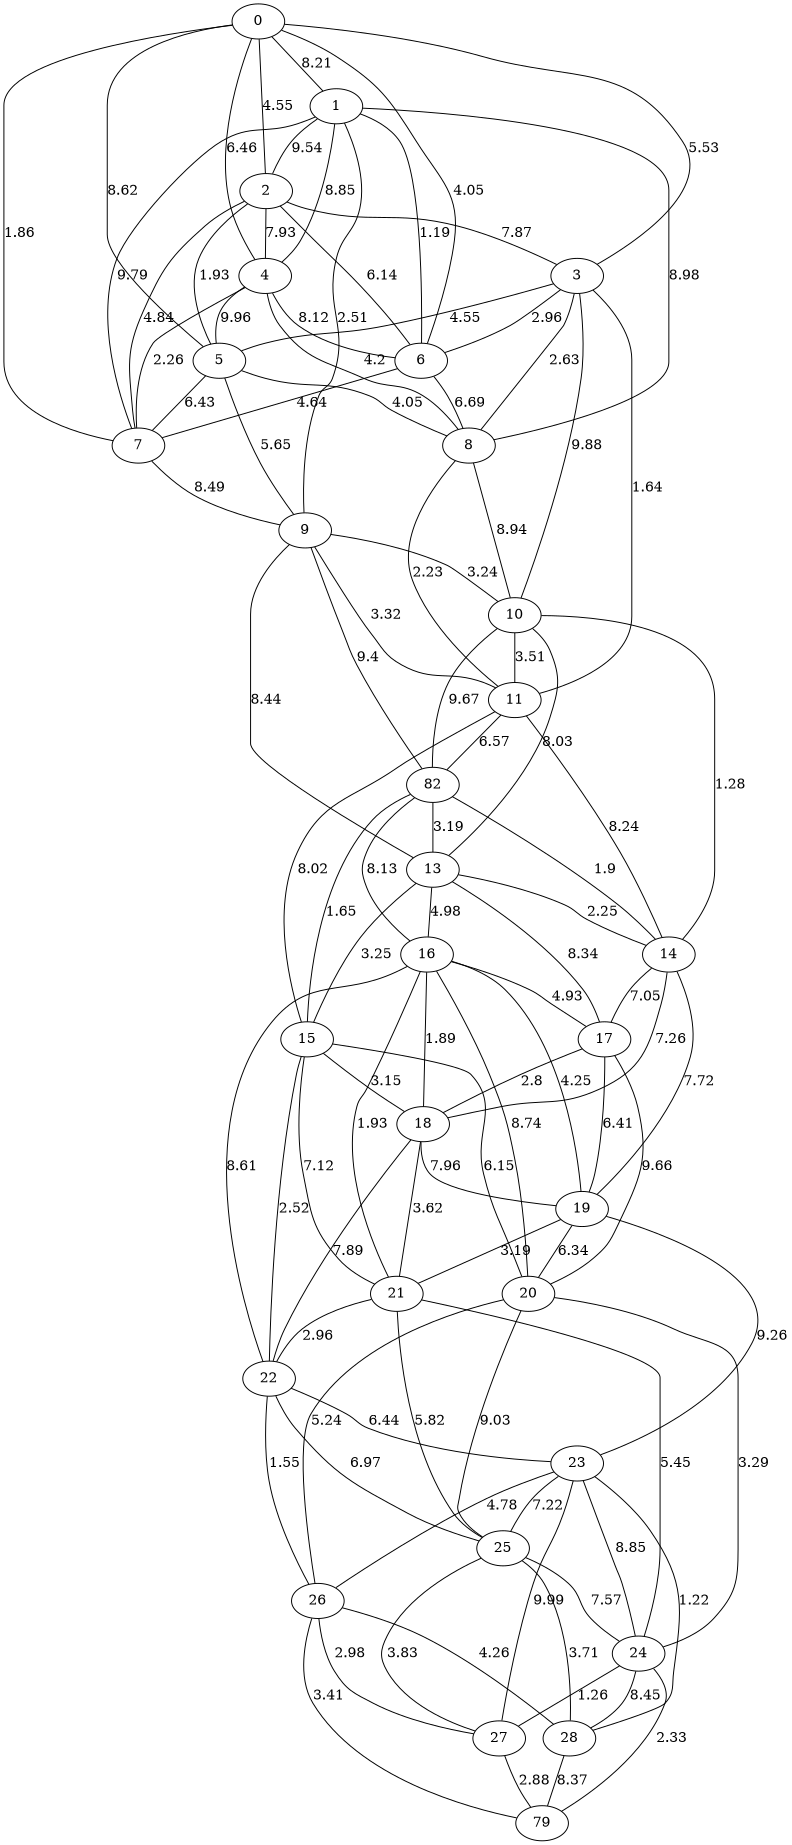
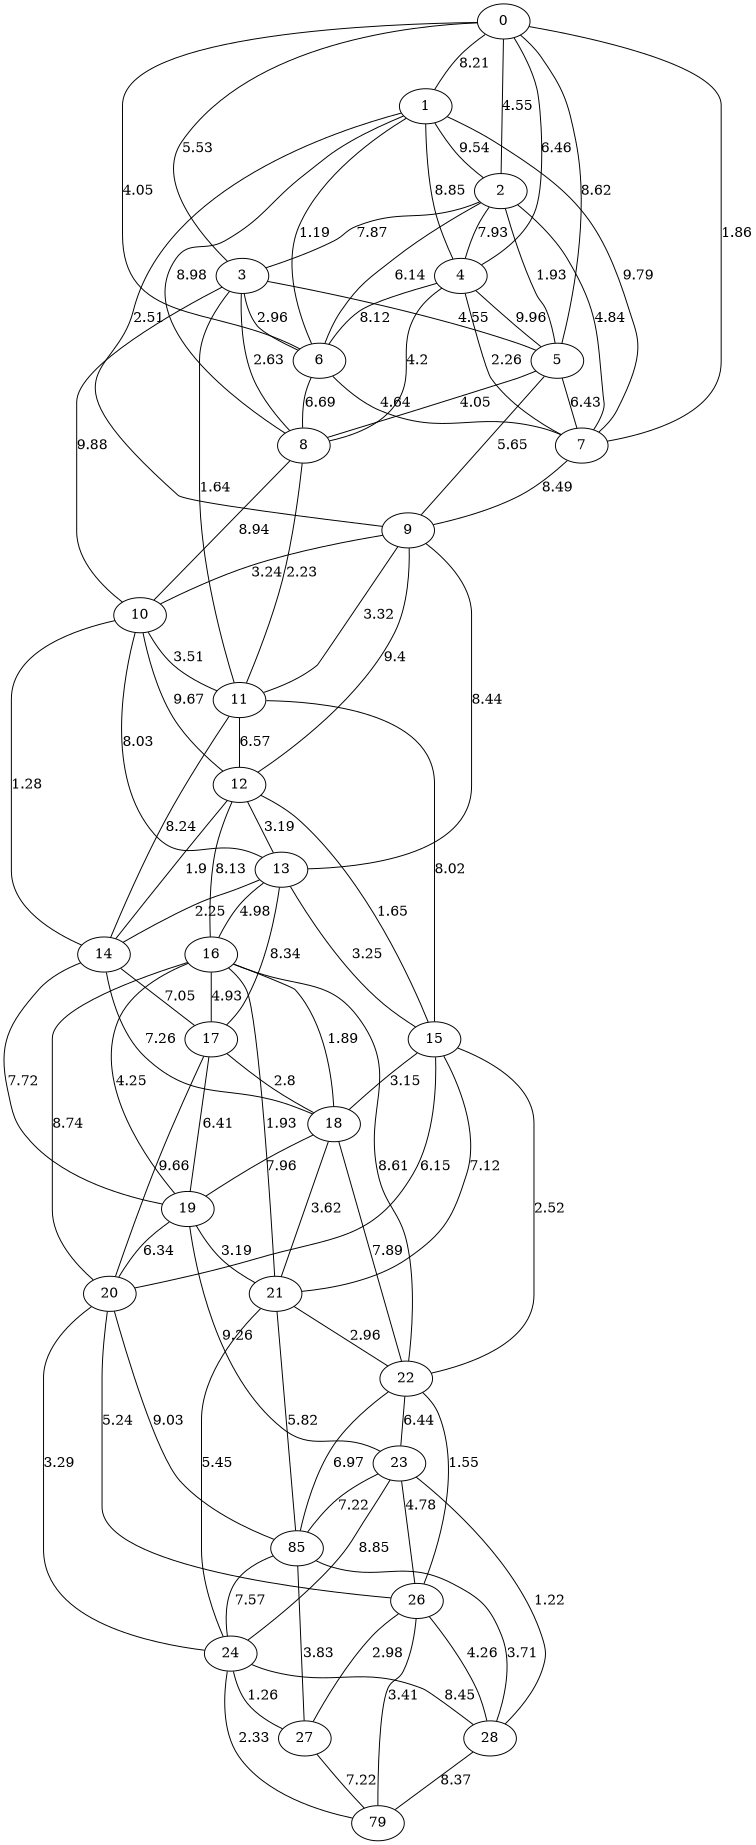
node "82": label "82" -> "12"
node "25": label "25" -> "85"
edge "23" -- "27": removed, label "9.99"
edge "27" -- "79": label "2.88" -> "7.22"
